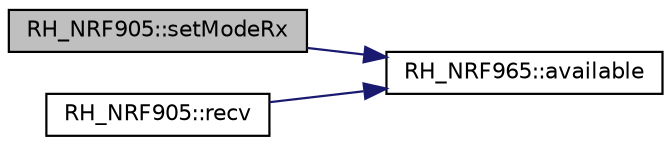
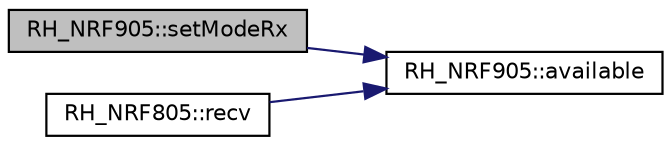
node "RH_NRF965::available": label "RH_NRF965::available" -> "RH_NRF905::available"
node "RH_NRF905::recv": label "RH_NRF905::recv" -> "RH_NRF805::recv"
